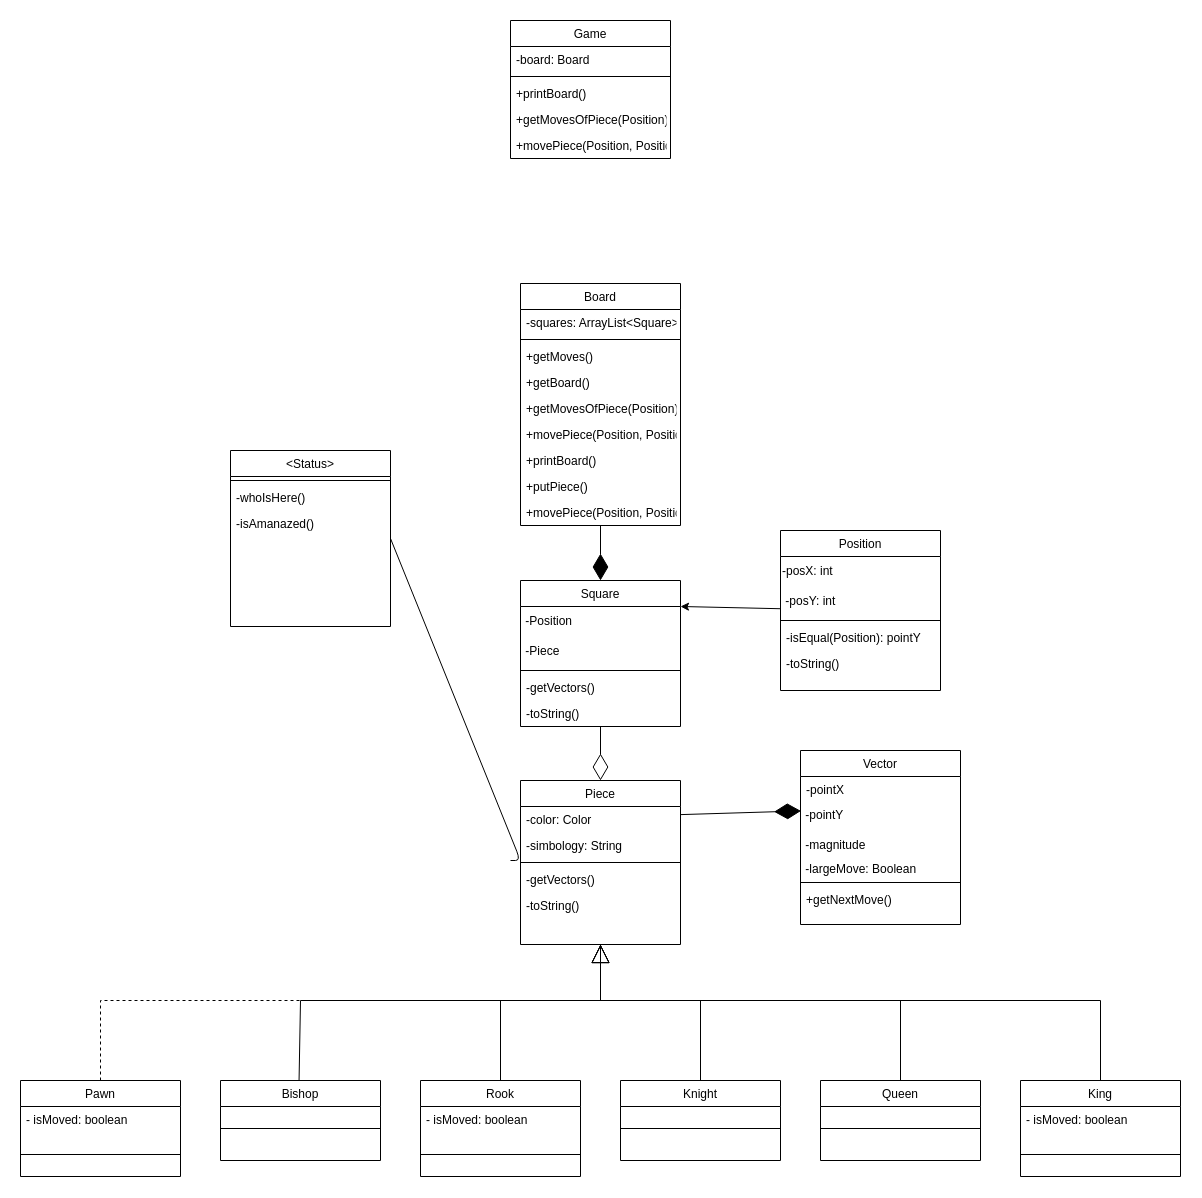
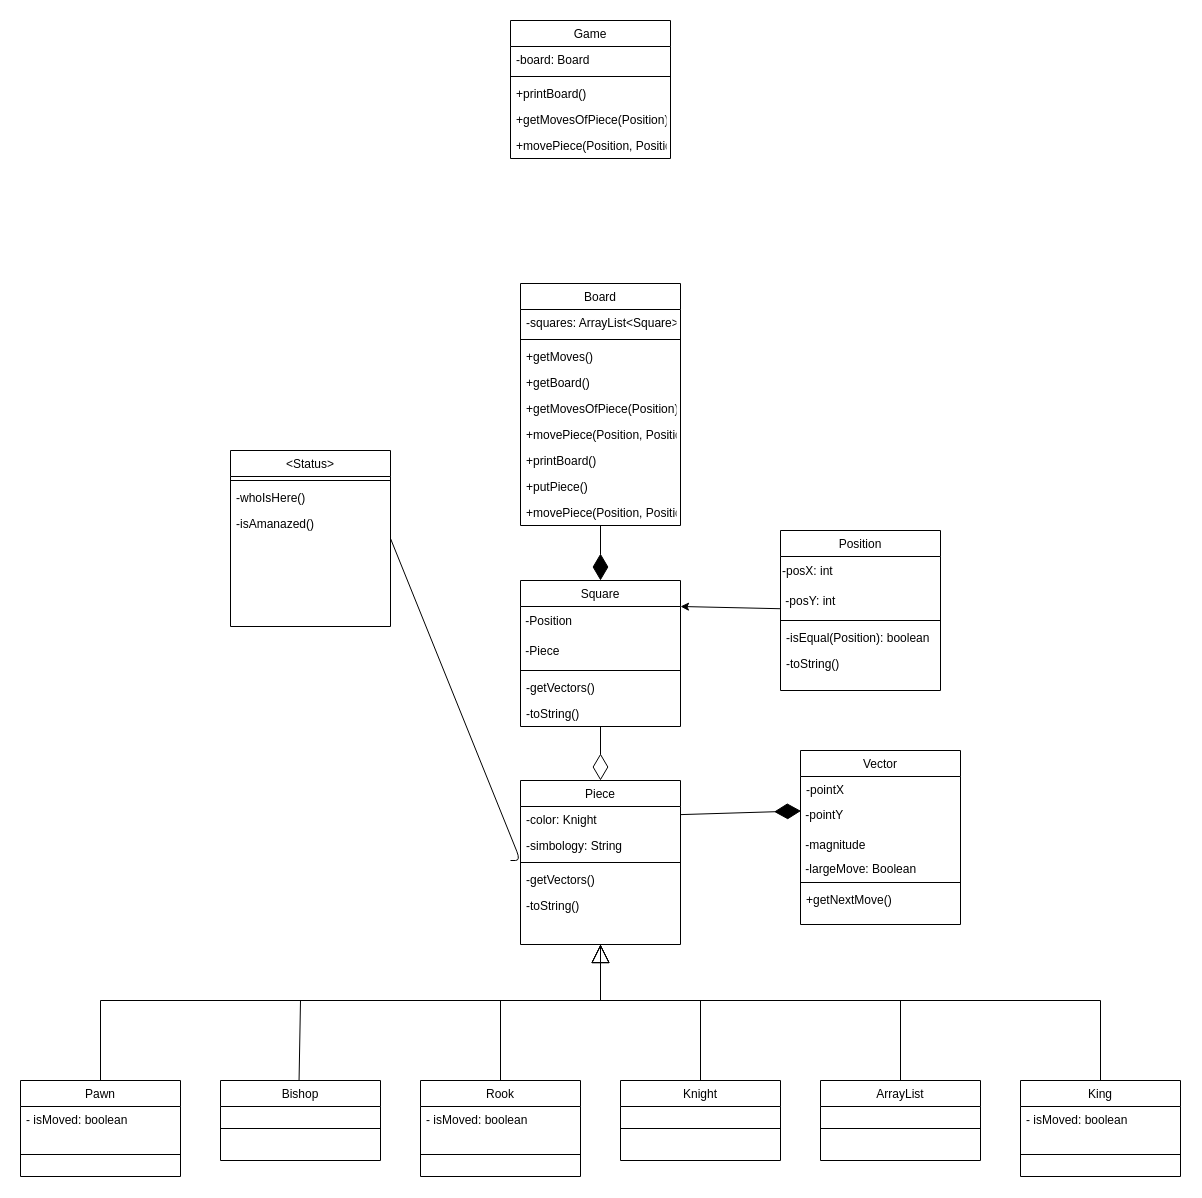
node "-isEqual(Position): pointY": label "-isEqual(Position): pointY" -> "-isEqual(Position): boolean"
node "-color: Color": label "-color: Color" -> "-color: Knight"
edge "Pawn" -> "Piece": style dashed -> solid
node "Queen": label "Queen" -> "ArrayList"
